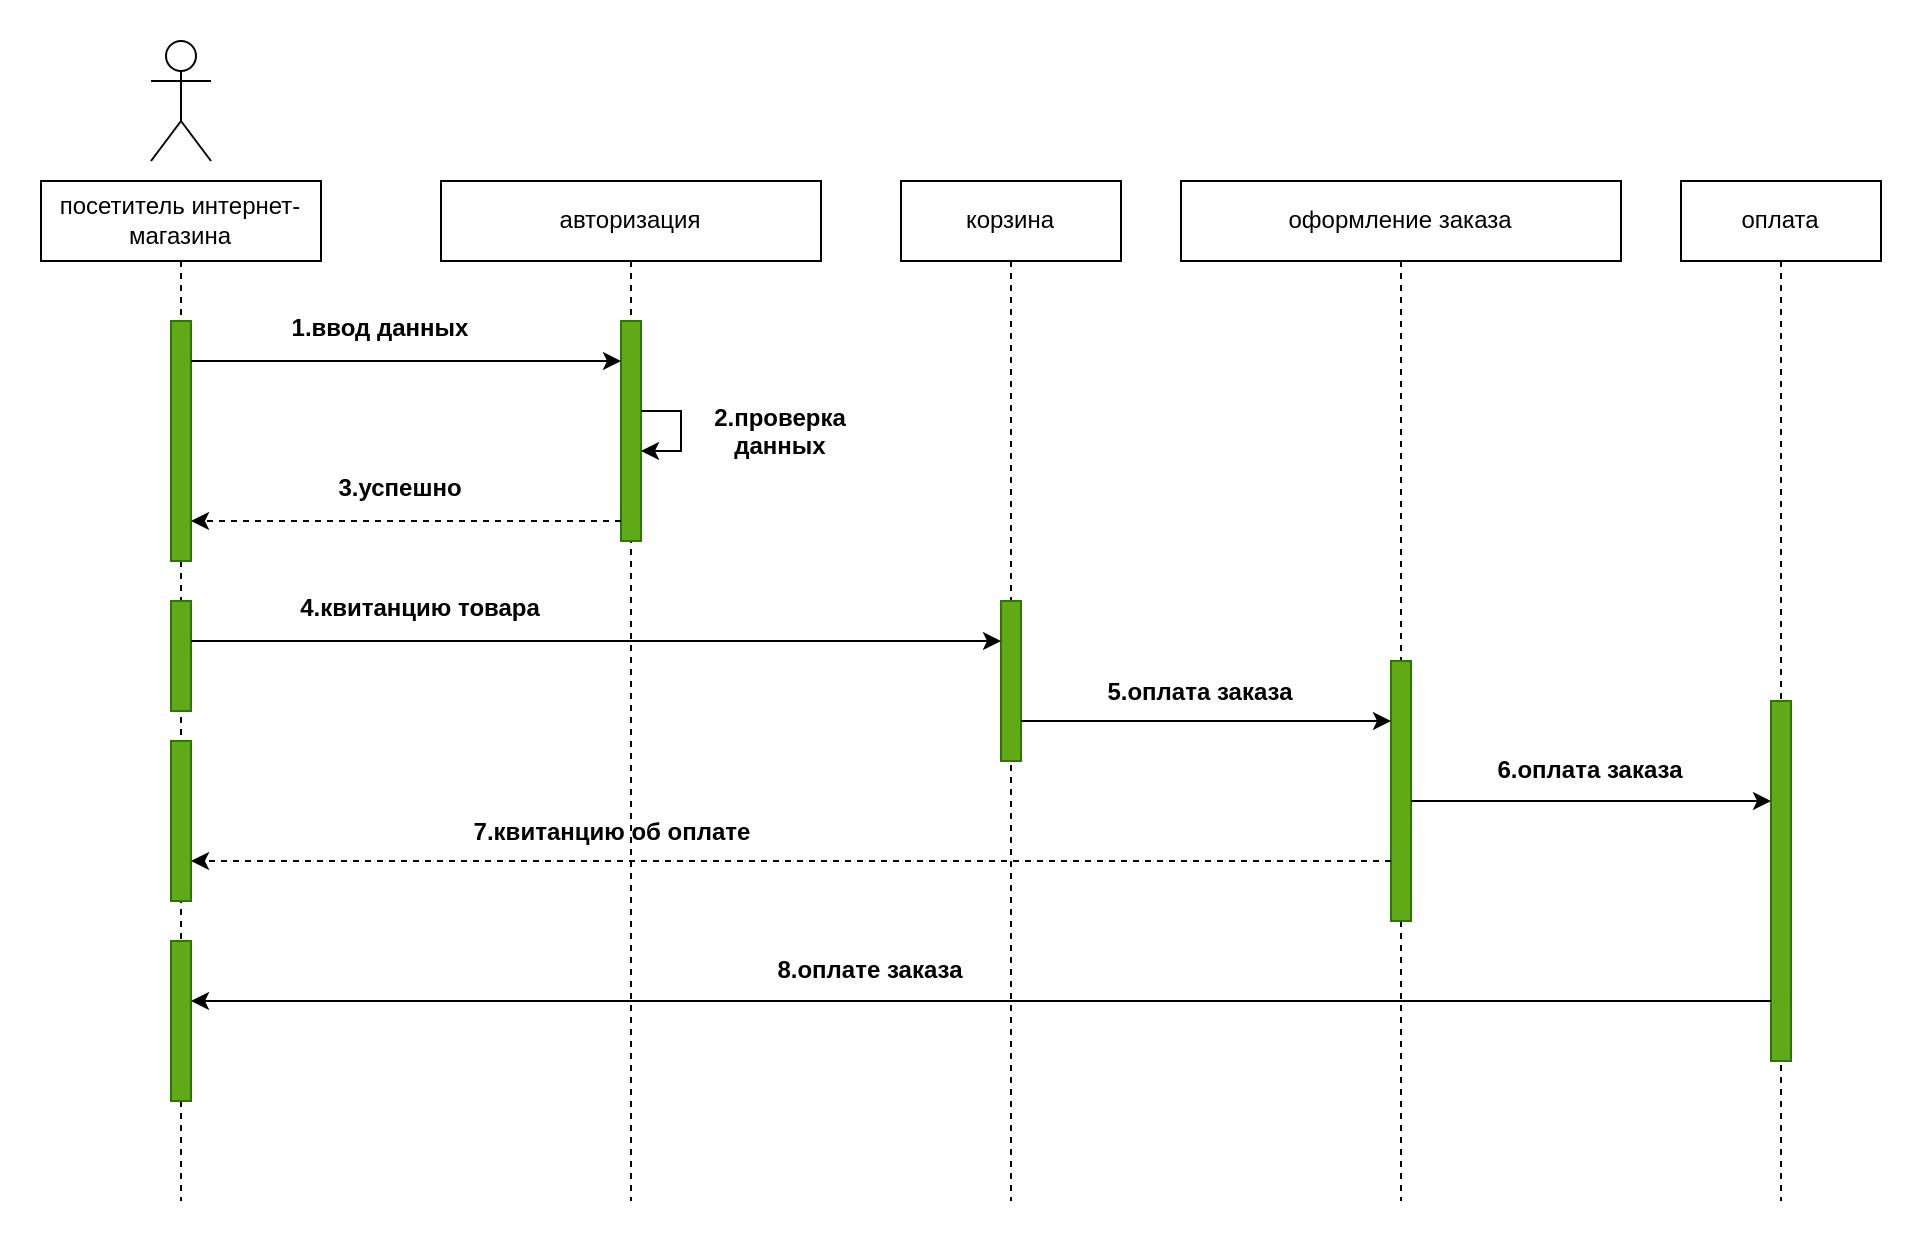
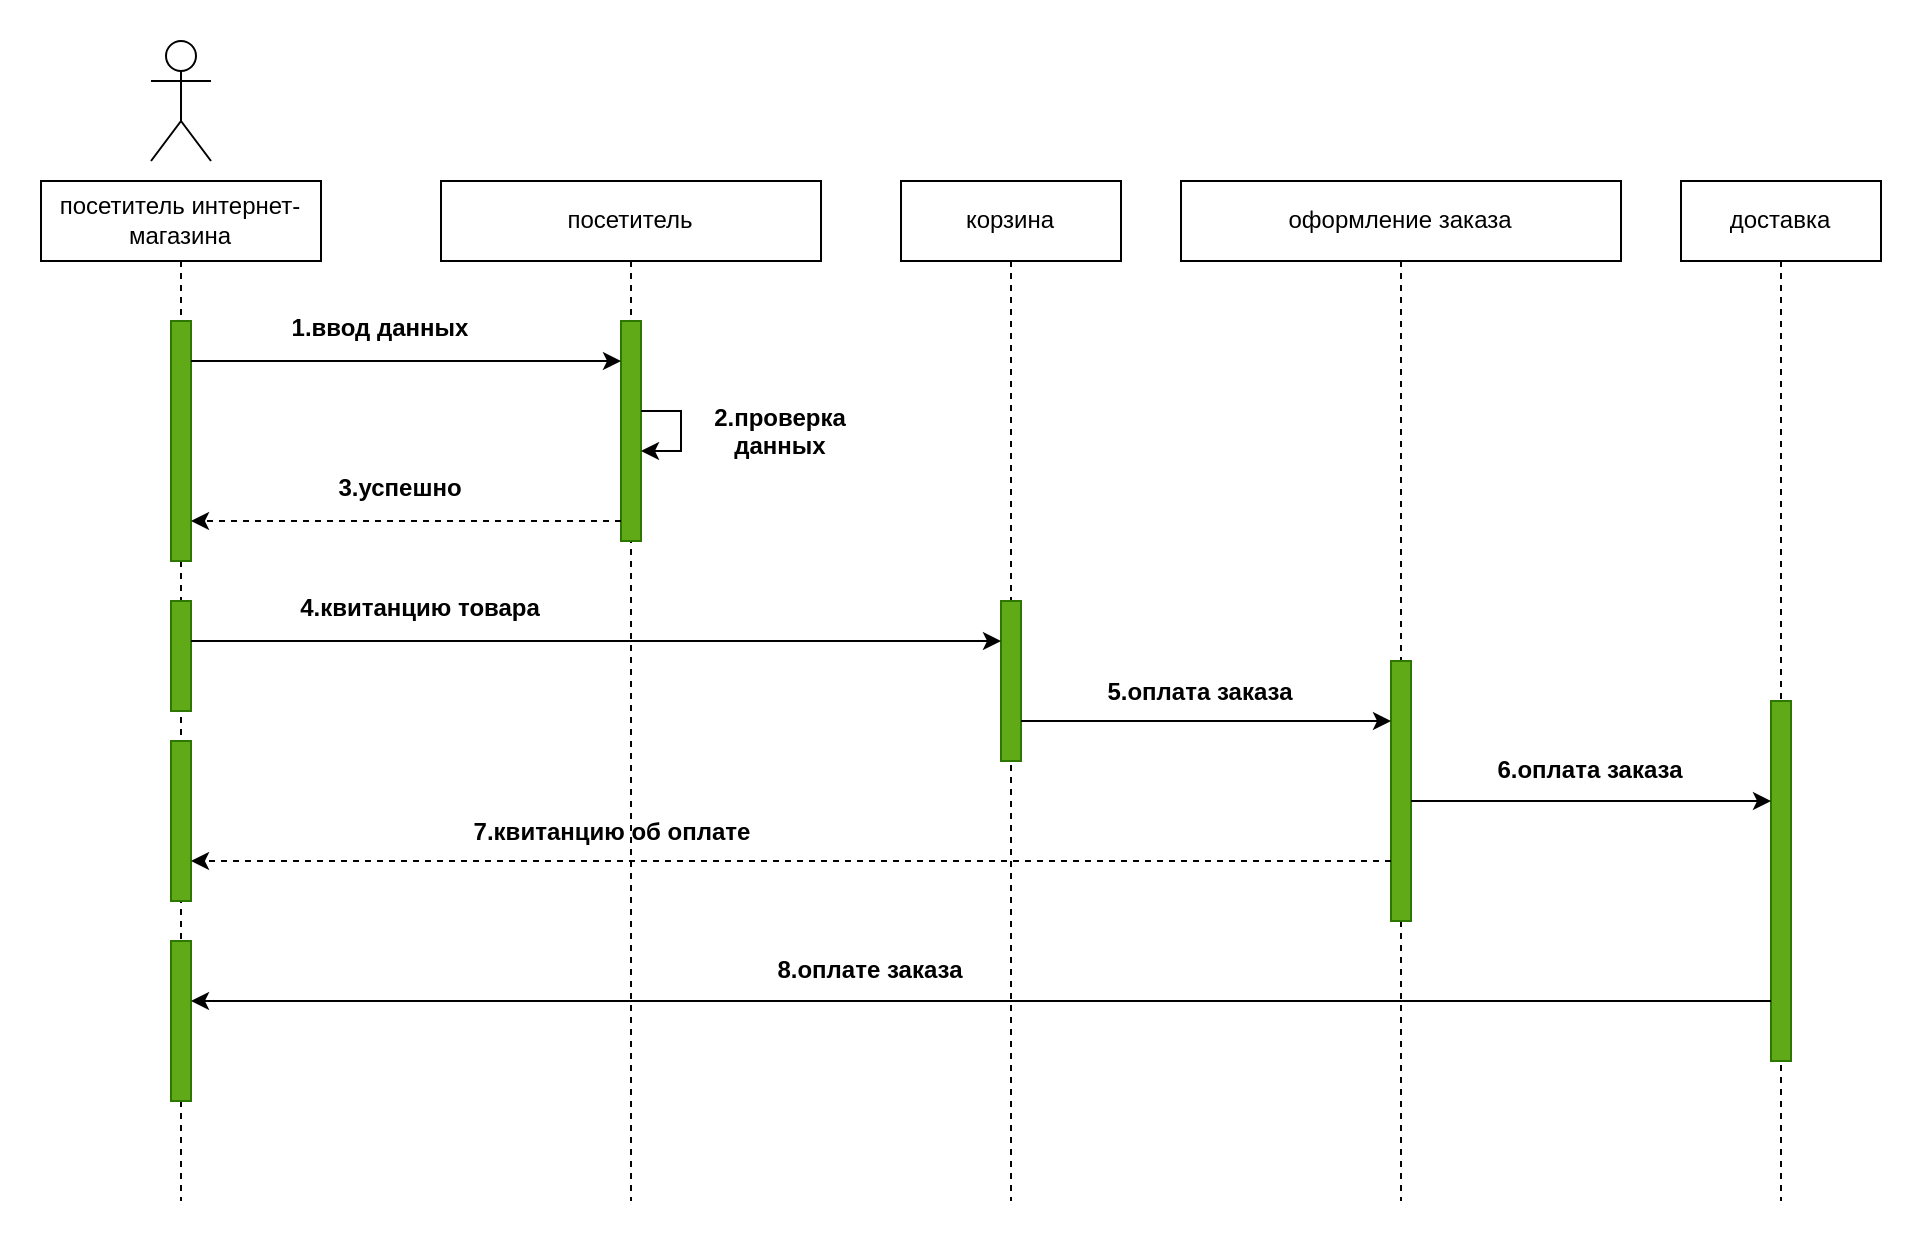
node "авторизация": label "авторизация" -> "посетитель"
node "оплата": label "оплата" -> "доставка"
